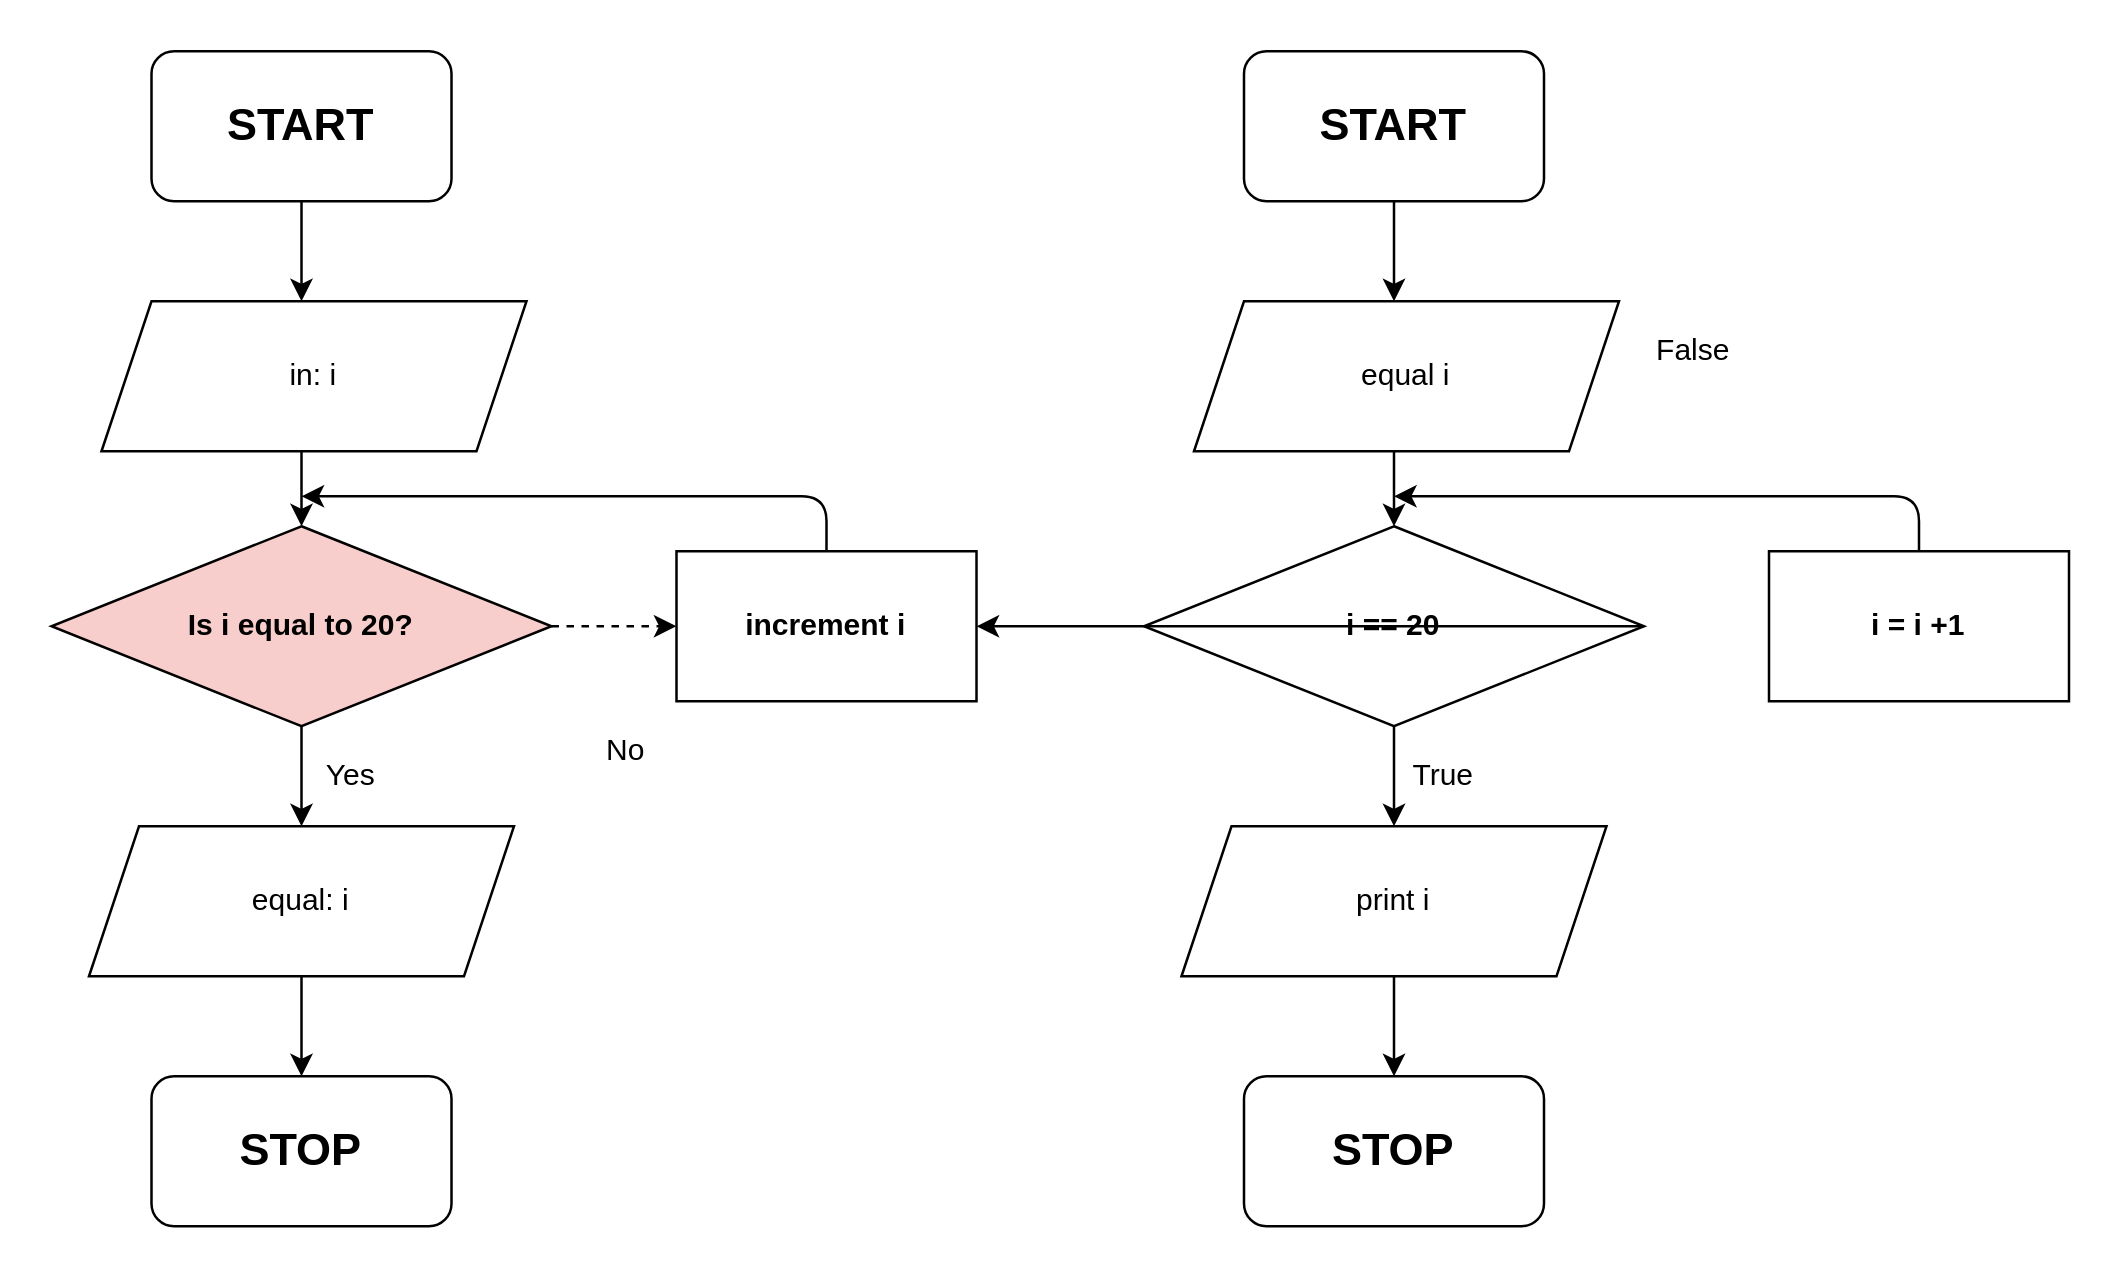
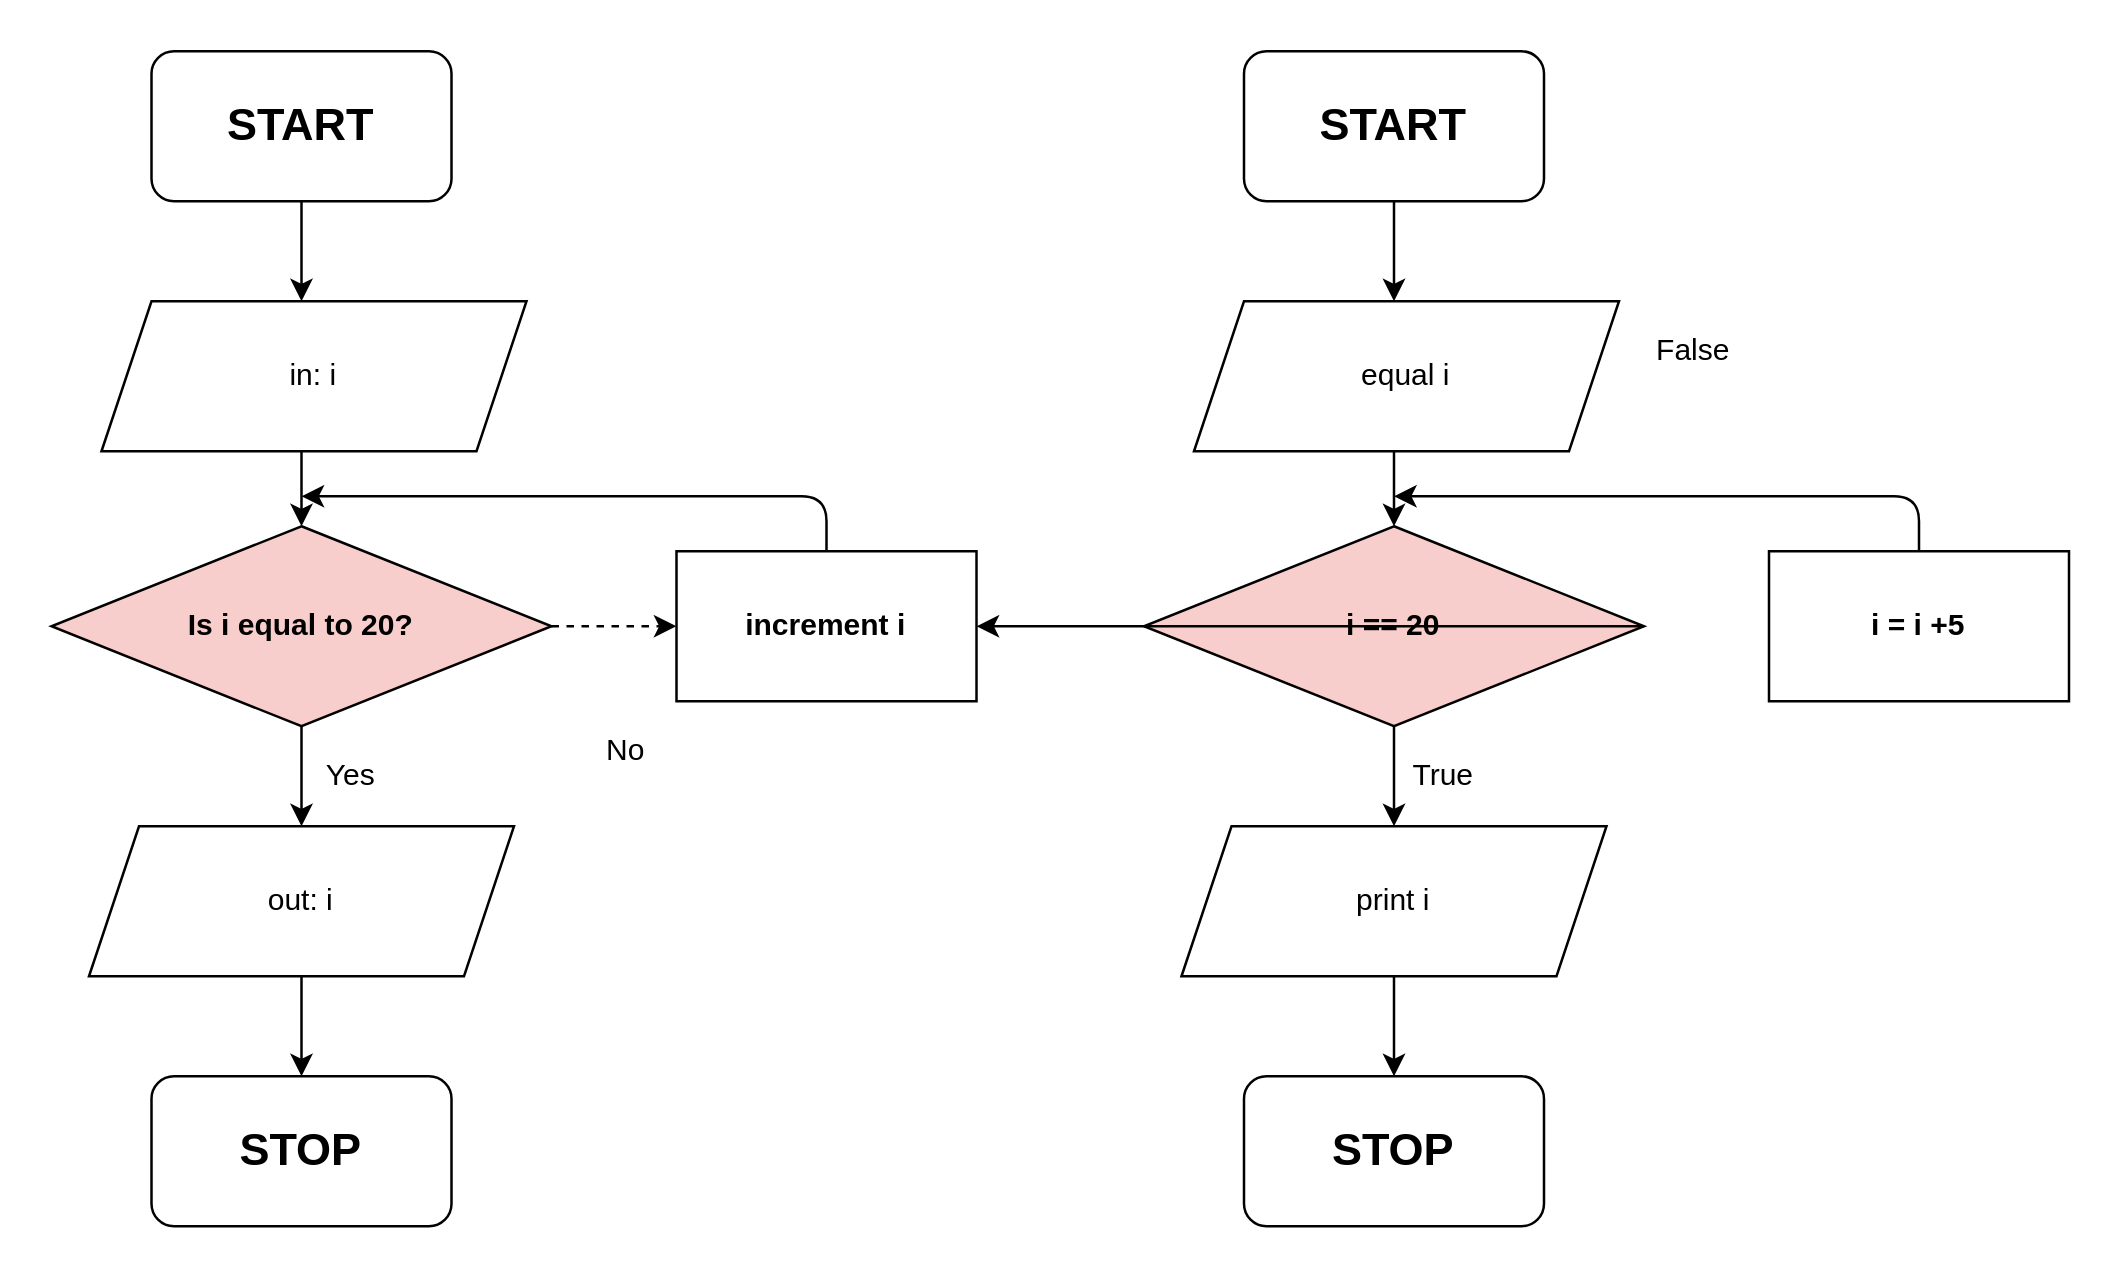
node "i == 20": fillcolor #ffffff -> #f8cecc
node "i = i +1": label "i = i +1" -> "i = i +5"
node "equal: i": label "equal: i" -> "out: i"
